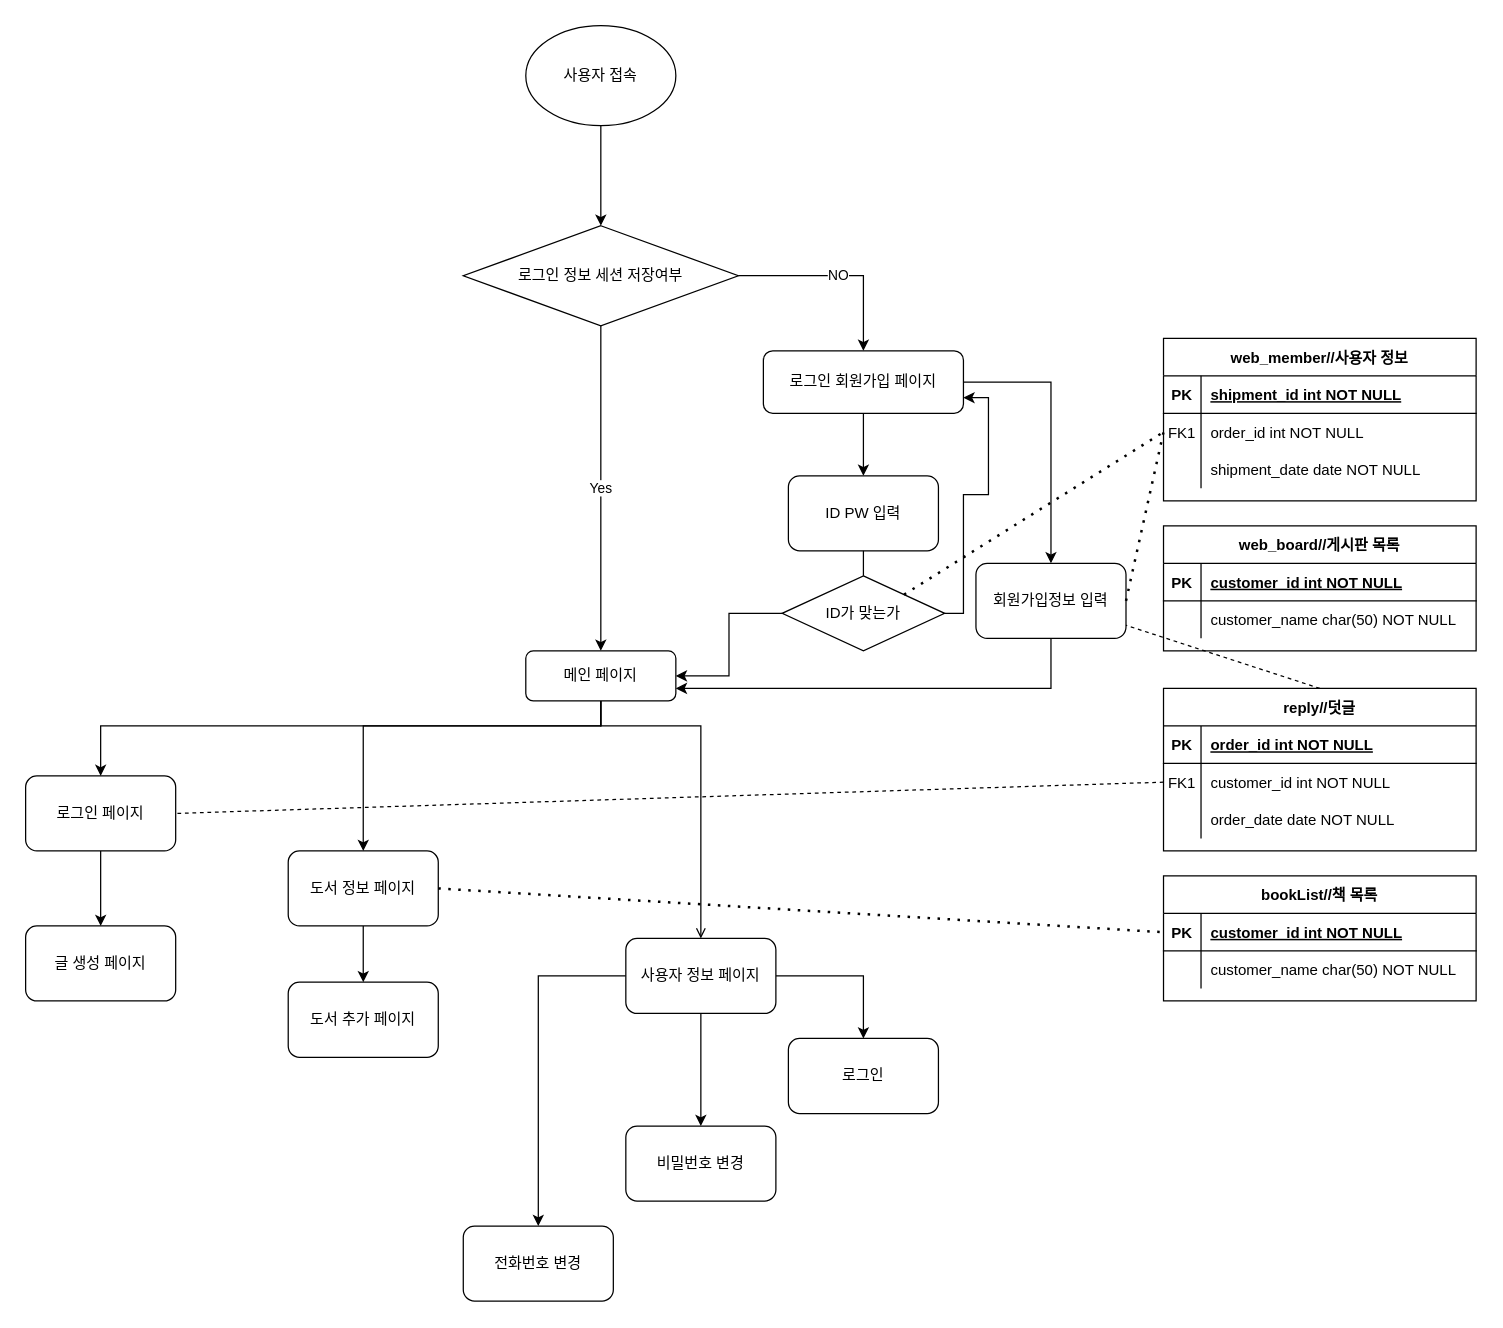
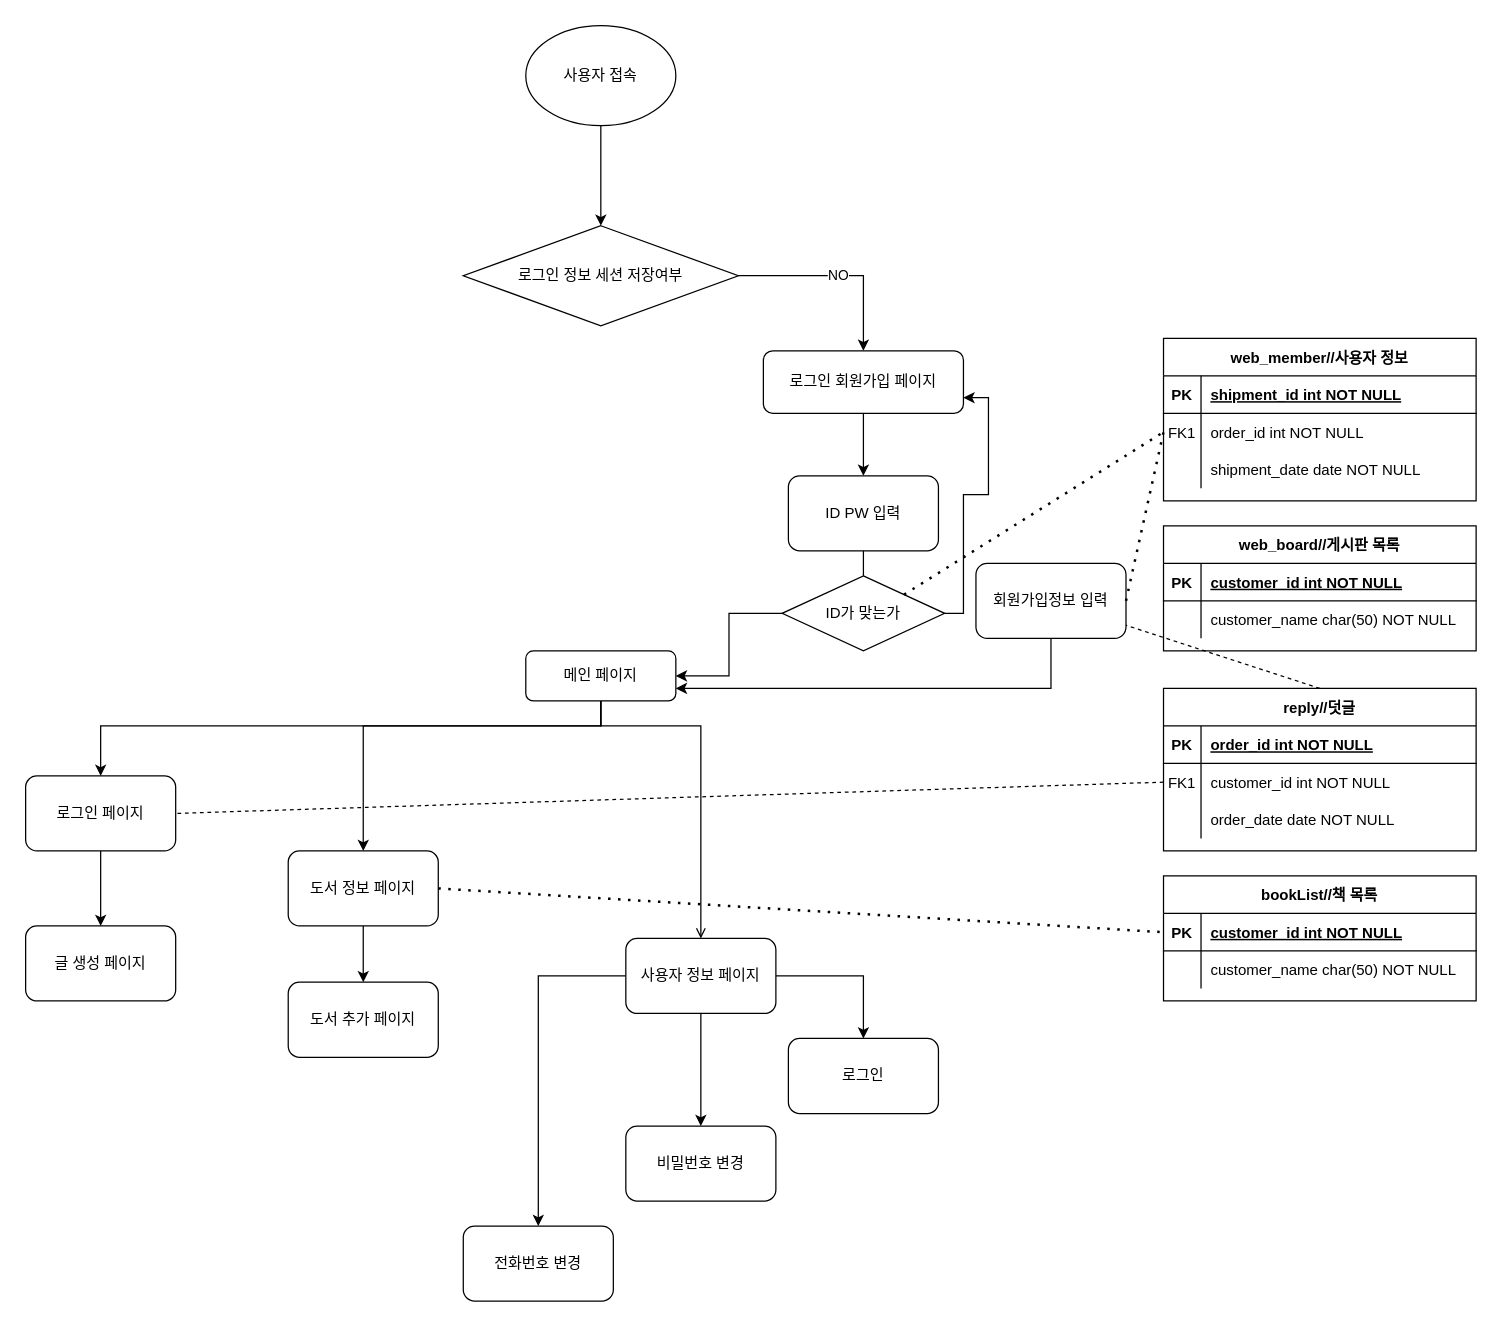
edge "로그인 회원가입 페이지" -> "회원가입정보 입력": removed
edge "로그인 정보 세션 저장여부" -> "메인 페이지": removed, label "Yes"
